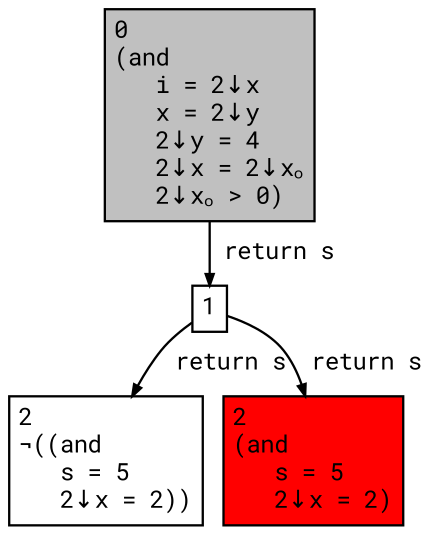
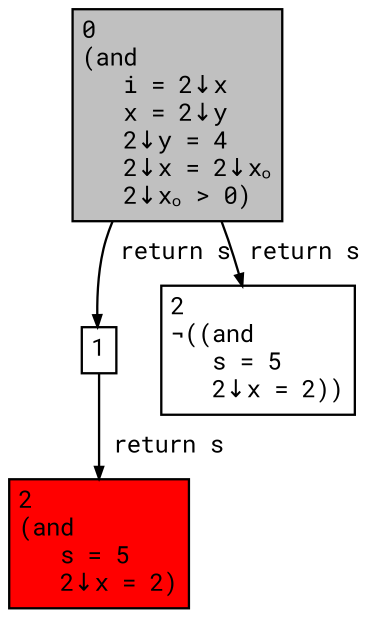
edge "1" -> "2 ¬((and s = 5 2↓x = 2))": now "0 (and i = 2↓x x = 2↓y 2↓y = 4 2↓x = 2↓xₒ 2↓xₒ > 0)" -> "2 ¬((and s = 5 2↓x = 2))"
